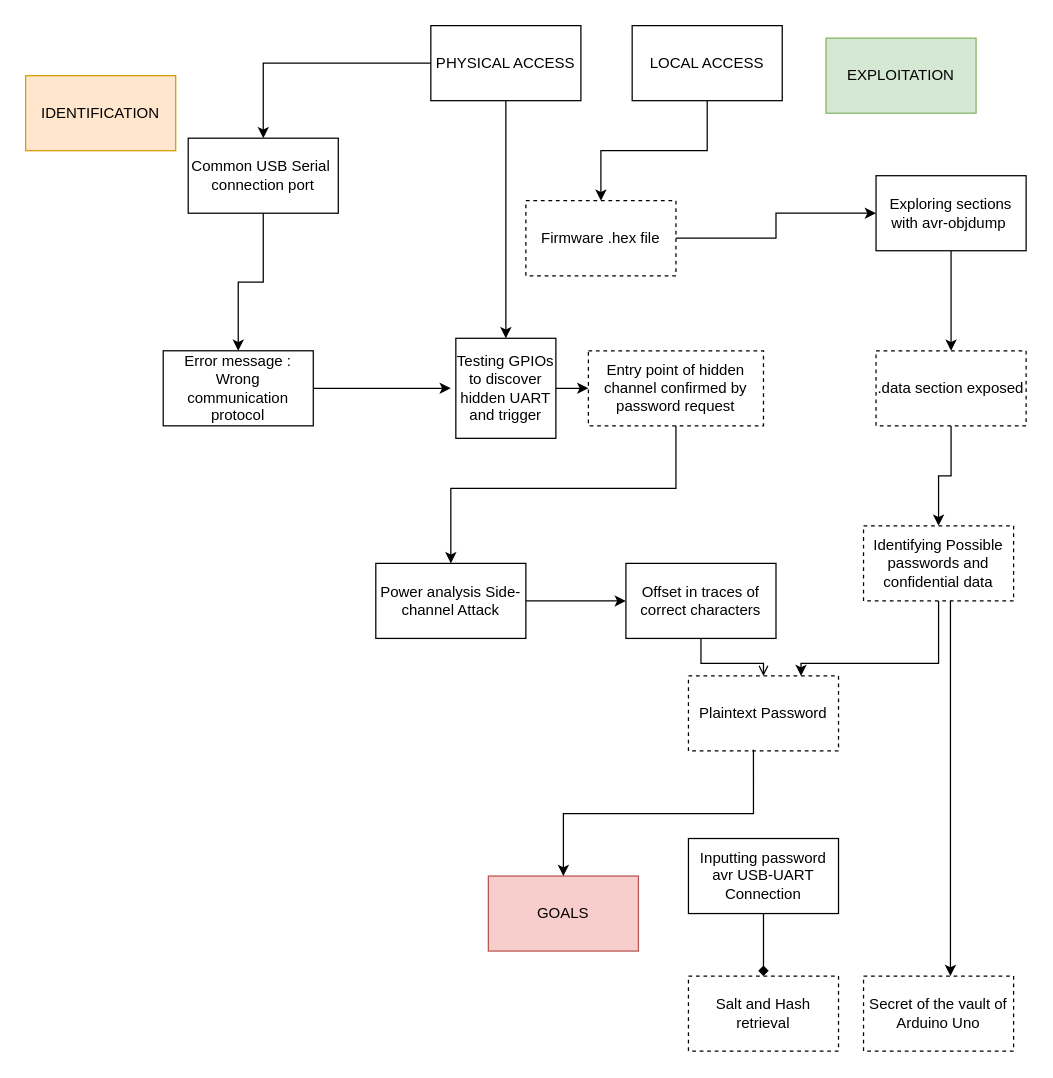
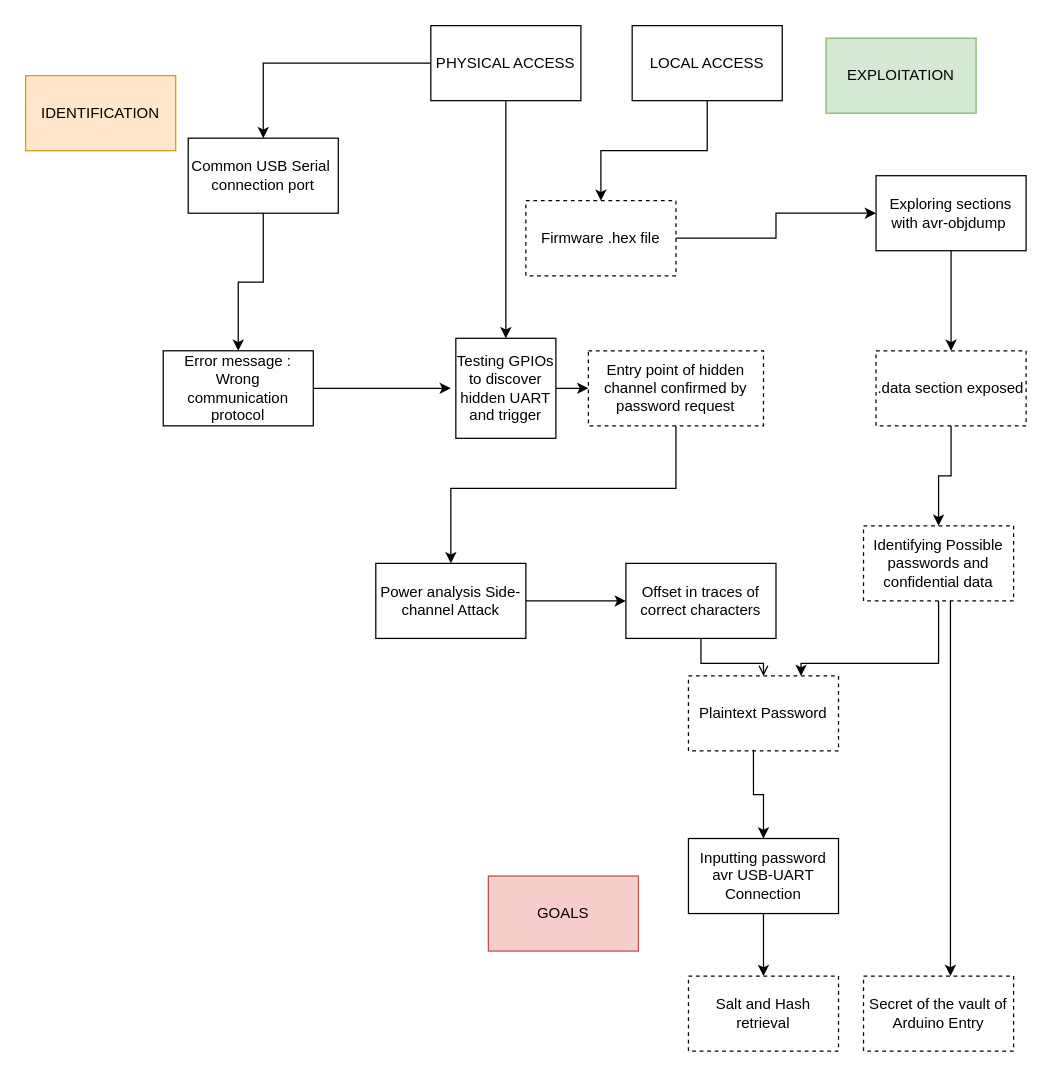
edge "Plaintext Password" -> "GOALS": now "Plaintext Password" -> "Inputting password avr USB-UART Connection"
edge "Inputting password avr USB-UART Connection" -> "Salt and Hash retrieval": arrowhead diamond -> classic
node "Secret of the vault of Arduino Uno": label "Secret of the vault of Arduino Uno" -> "Secret of the vault of Arduino Entry"
